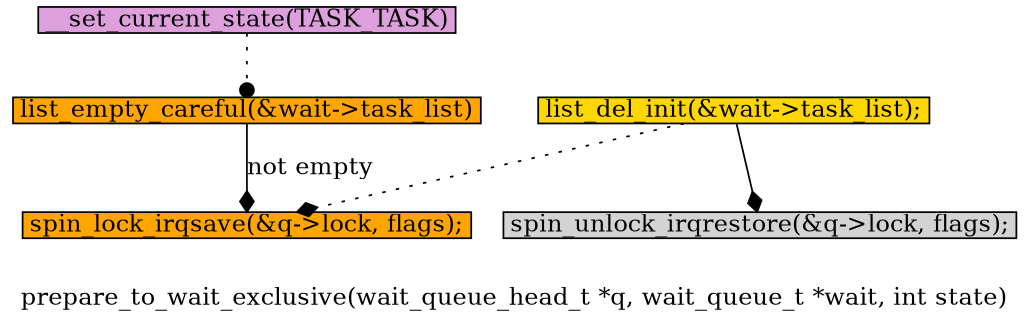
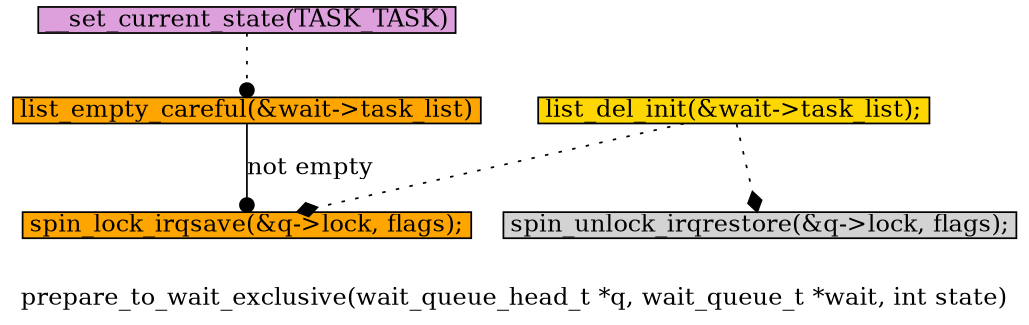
edge "list_del_init(&wait->task_list);" -> "spin_unlock_irqrestore(&q->lock, flags);": style solid -> dotted
edge "list_empty_careful(&wait->task_list)" -> "spin_lock_irqsave(&q->lock, flags);": arrowhead diamond -> dot
